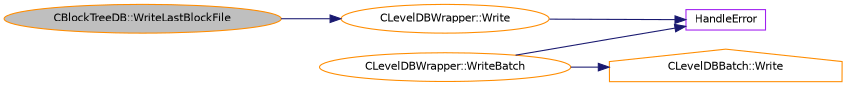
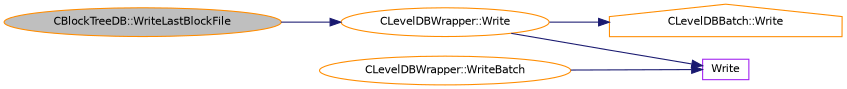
node "HandleError": label "HandleError" -> "Write"
edge "CLevelDBWrapper::WriteBatch" -> "CLevelDBBatch::Write": now "CLevelDBWrapper::Write" -> "CLevelDBBatch::Write"
